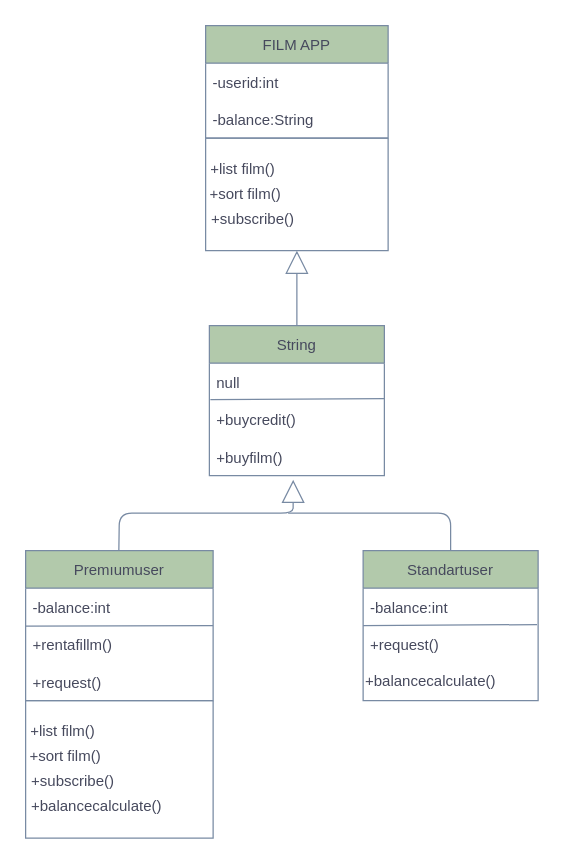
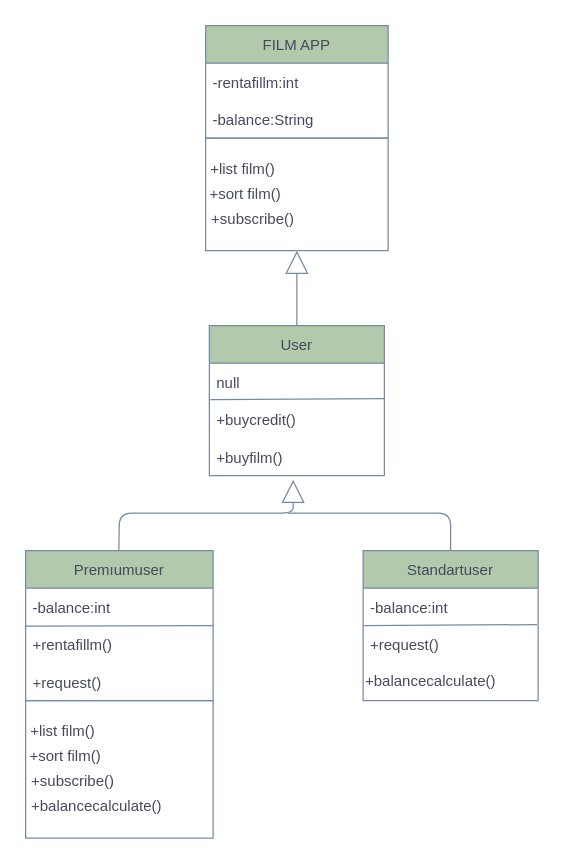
node "-userid:int": label "-userid:int" -> "-rentafillm:int"
node "String": label "String" -> "User"
